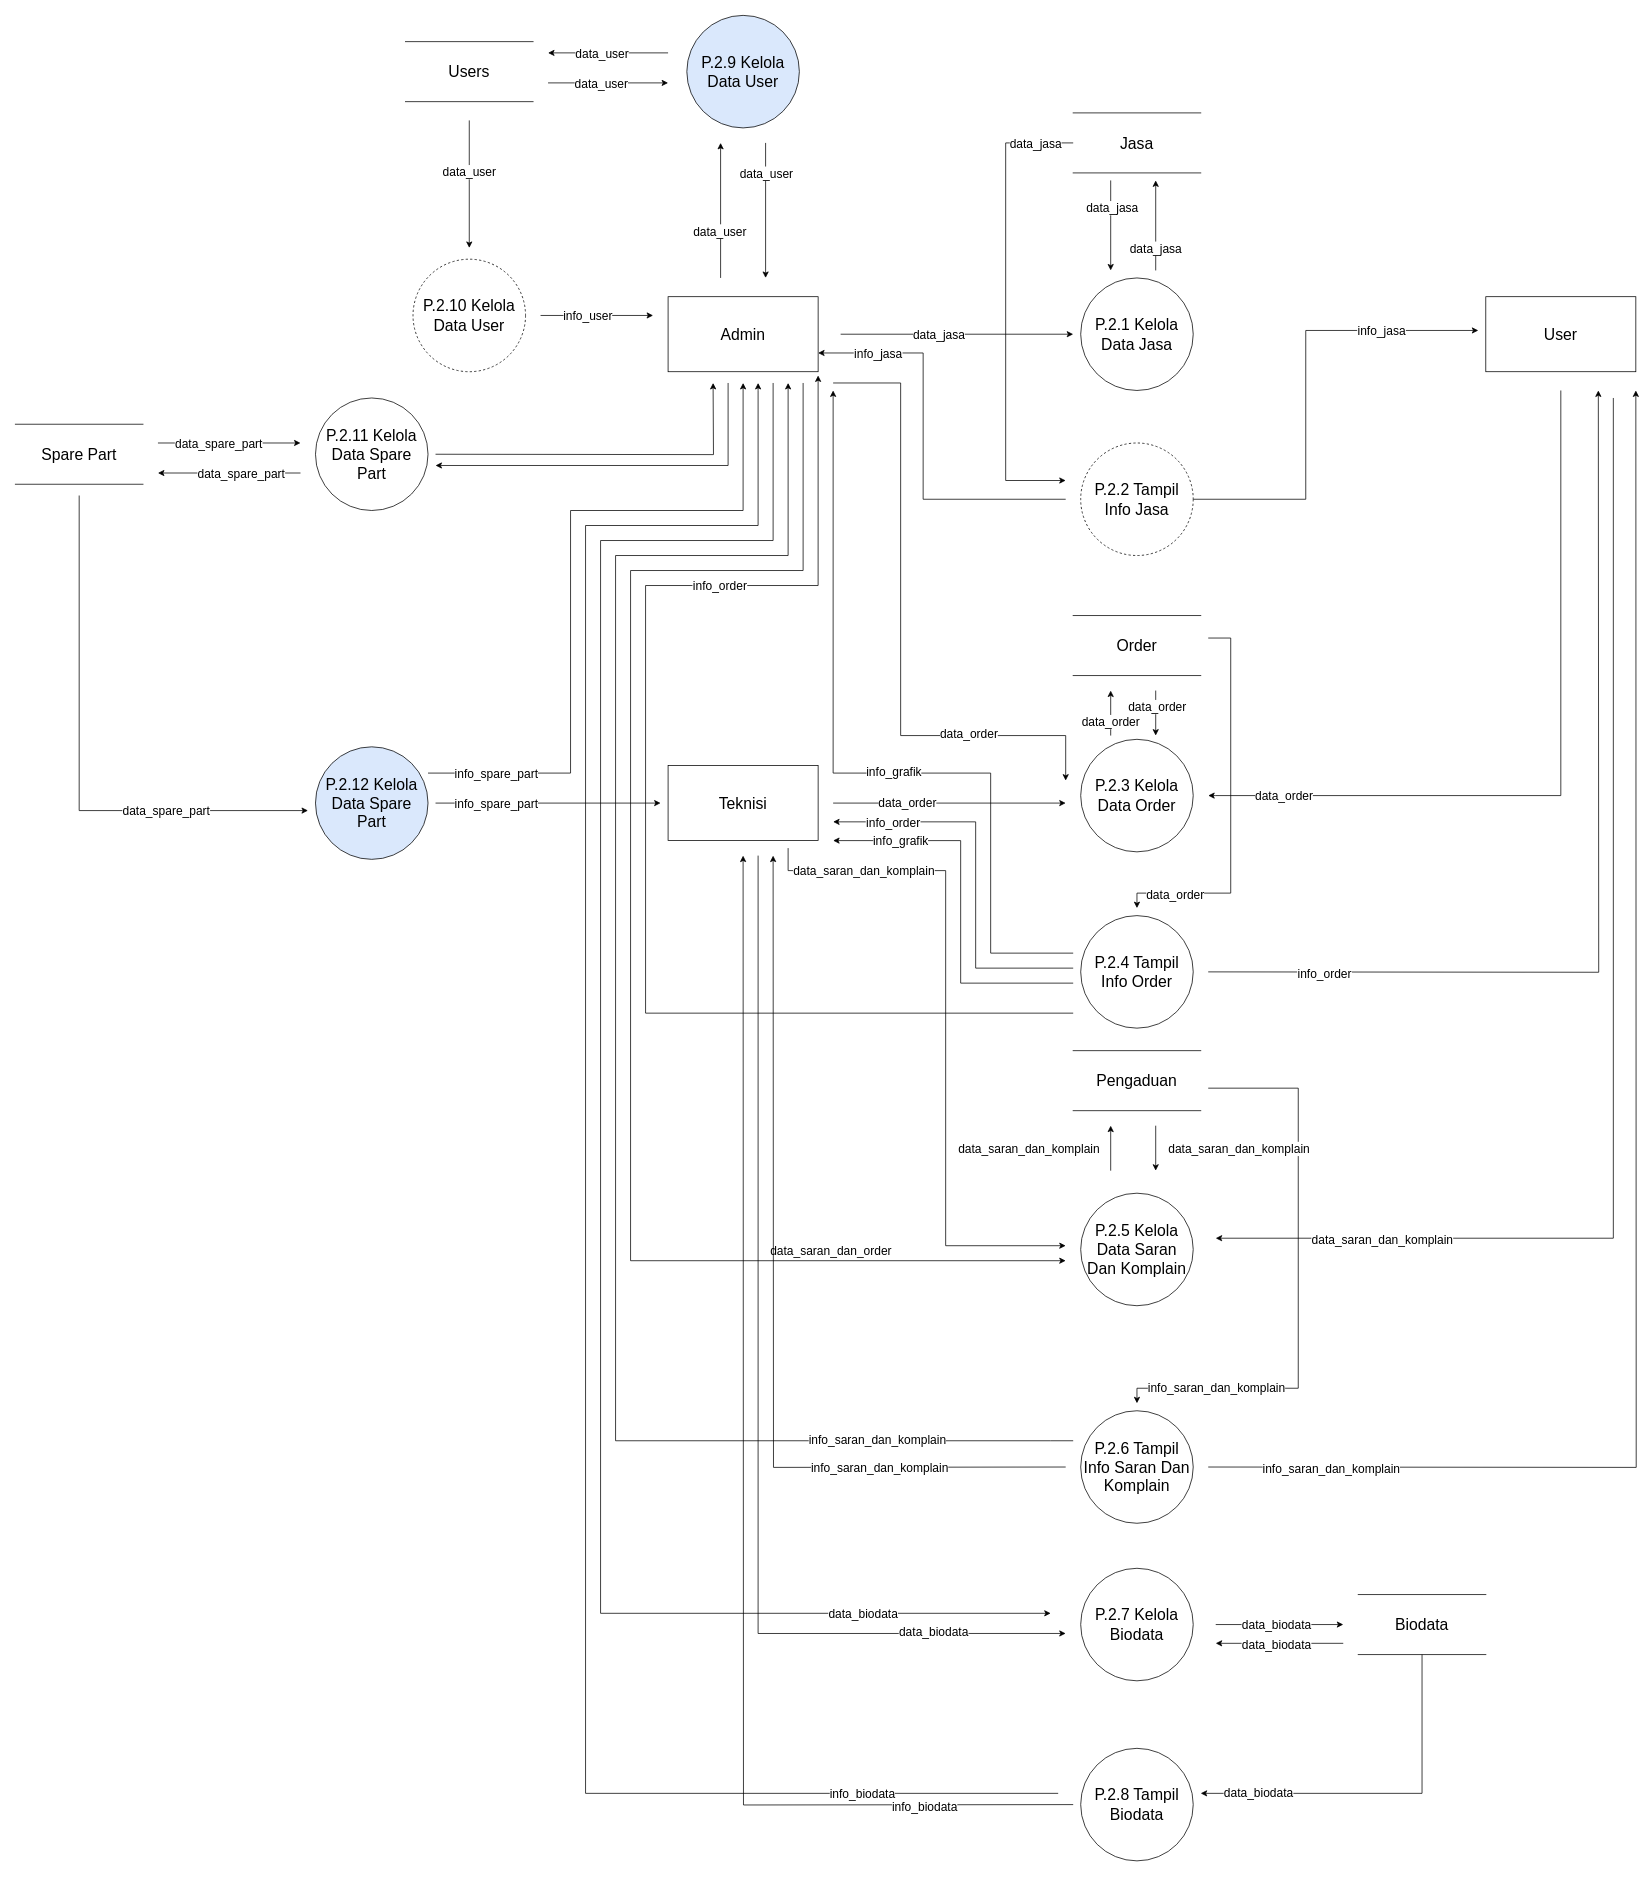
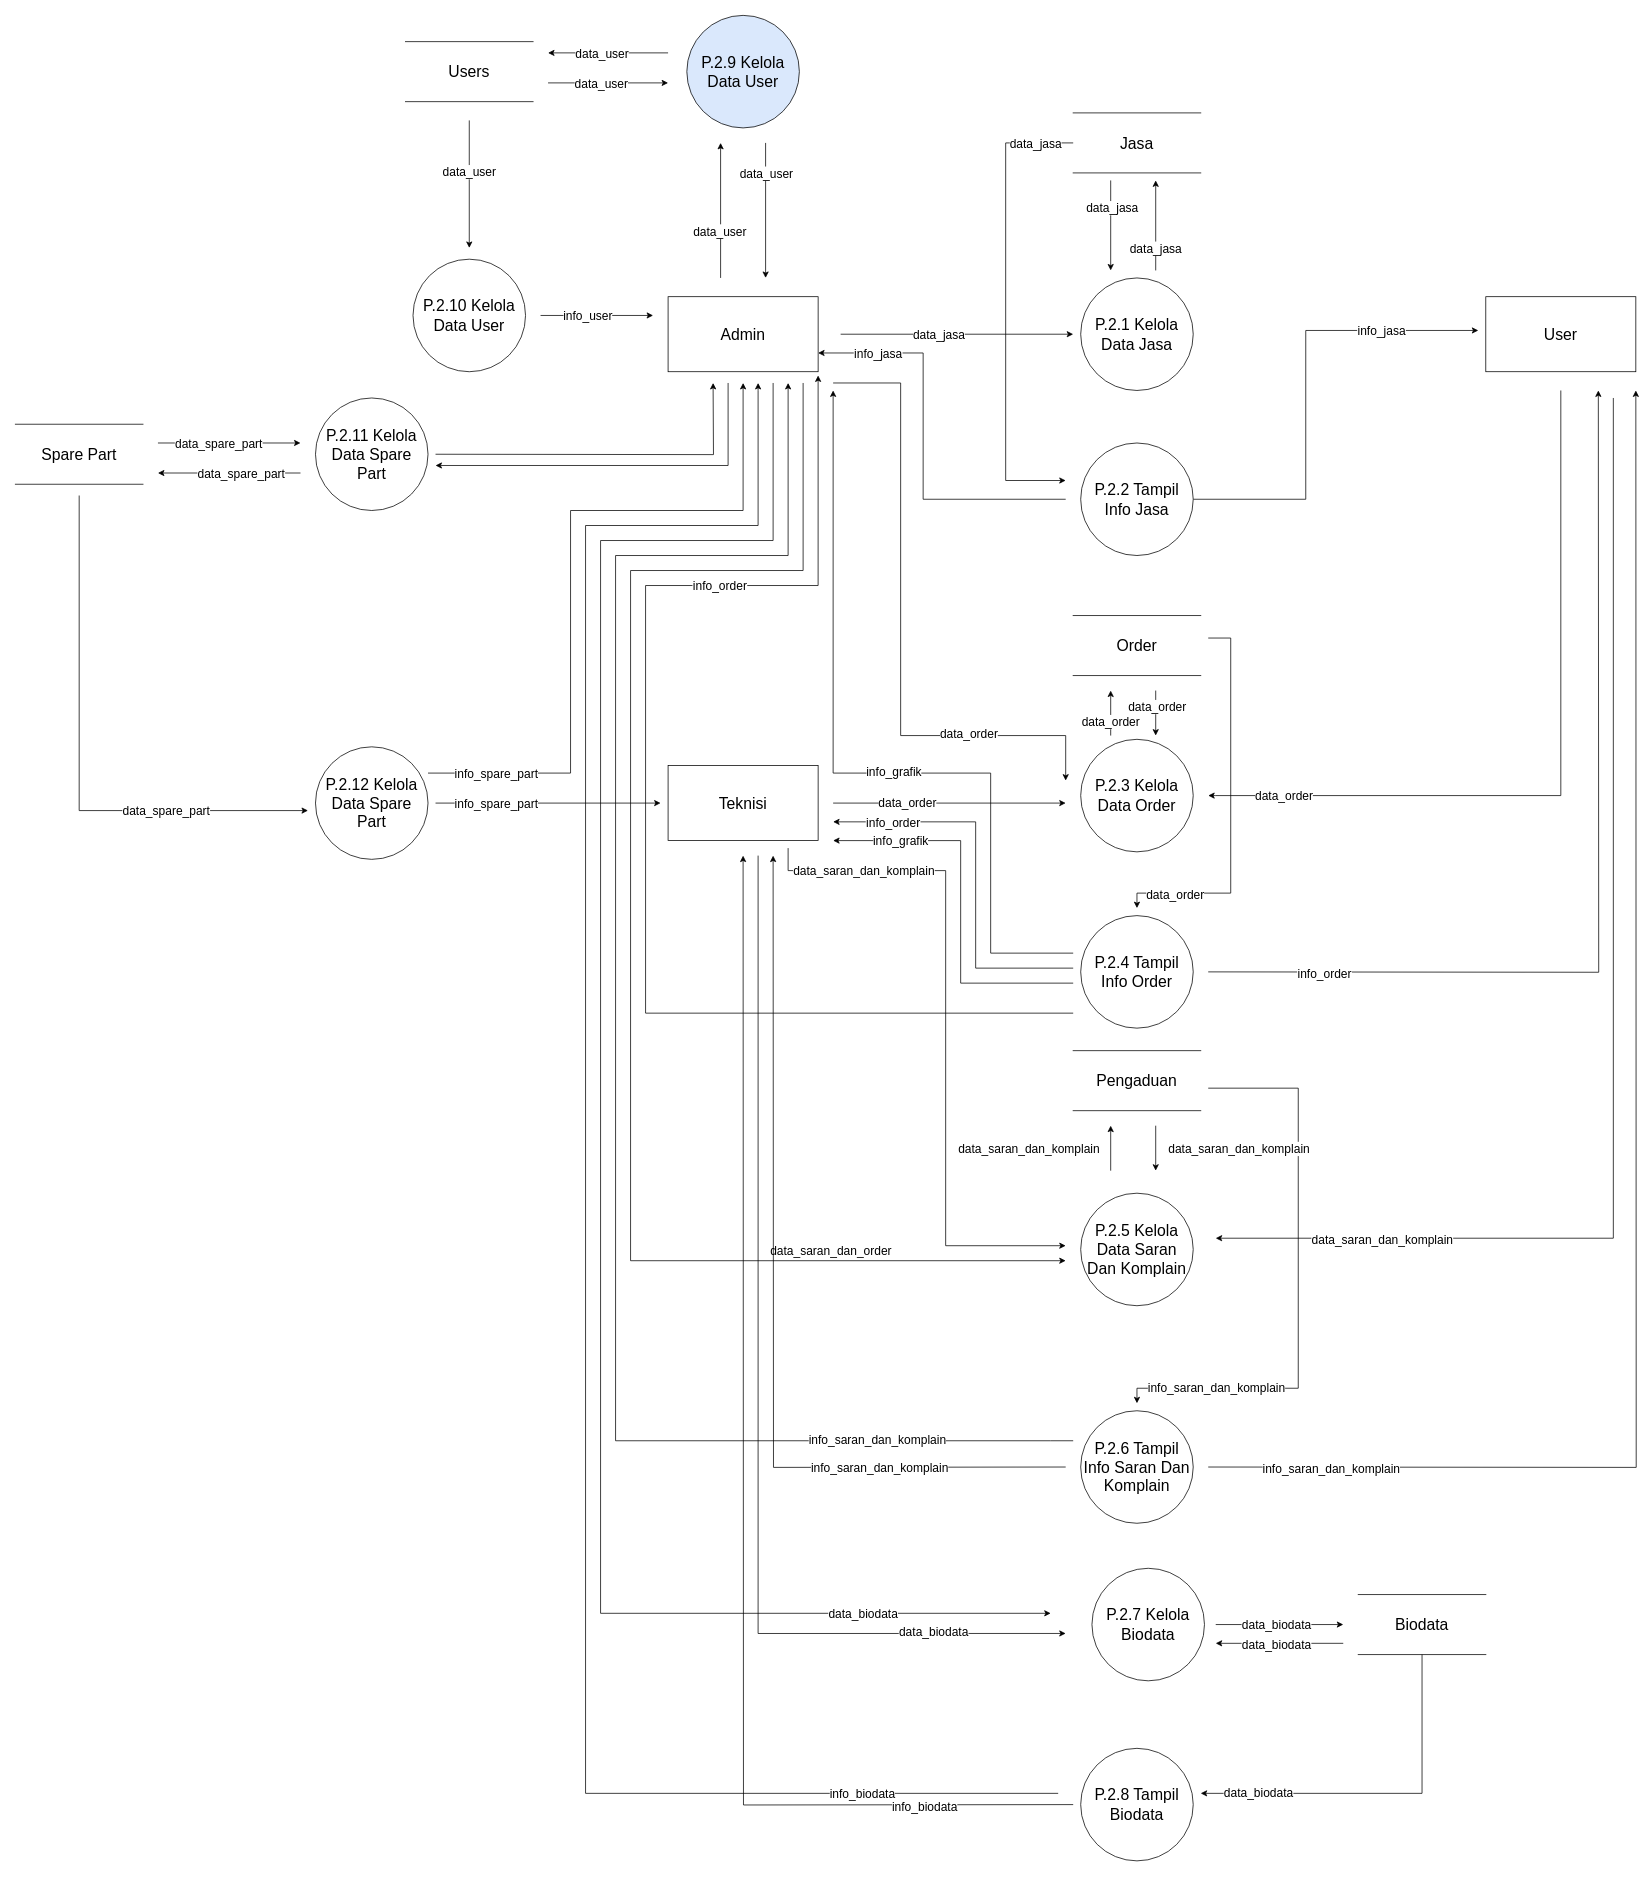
node "P.2.10 Kelola Data User": style dashed -> solid
node "P.2.2 Tampil Info Jasa": style dashed -> solid
node "P.2.12 Kelola Data Spare Part": fillcolor #dae8fc -> #ffffff
node "P.2.7 Kelola Biodata": moved (1137, 1624) -> (1148, 1624)
